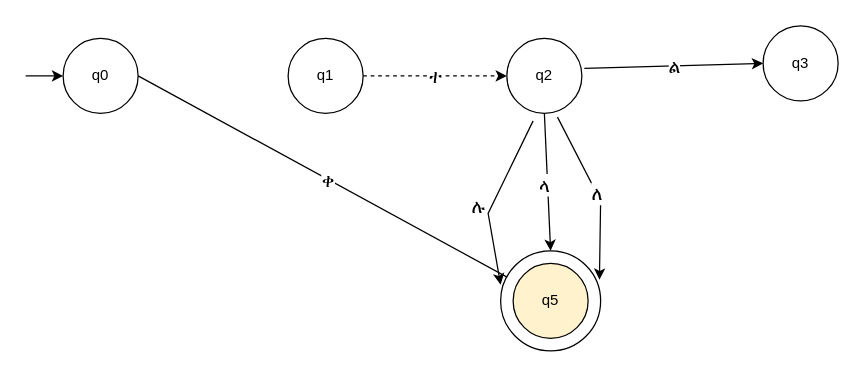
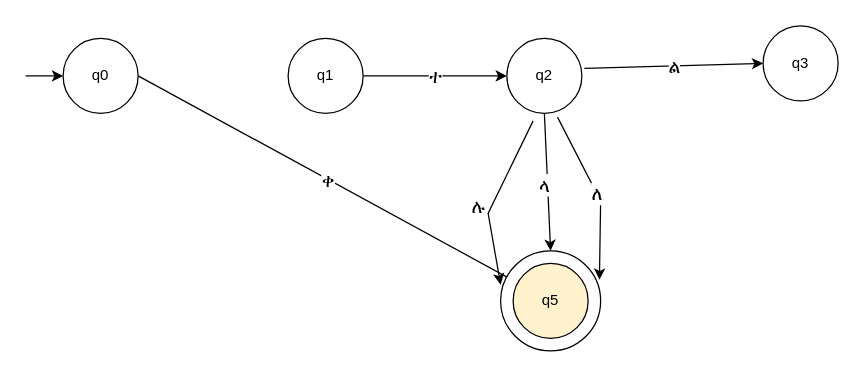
edge "q1" -> "q2": style dashed -> solid
